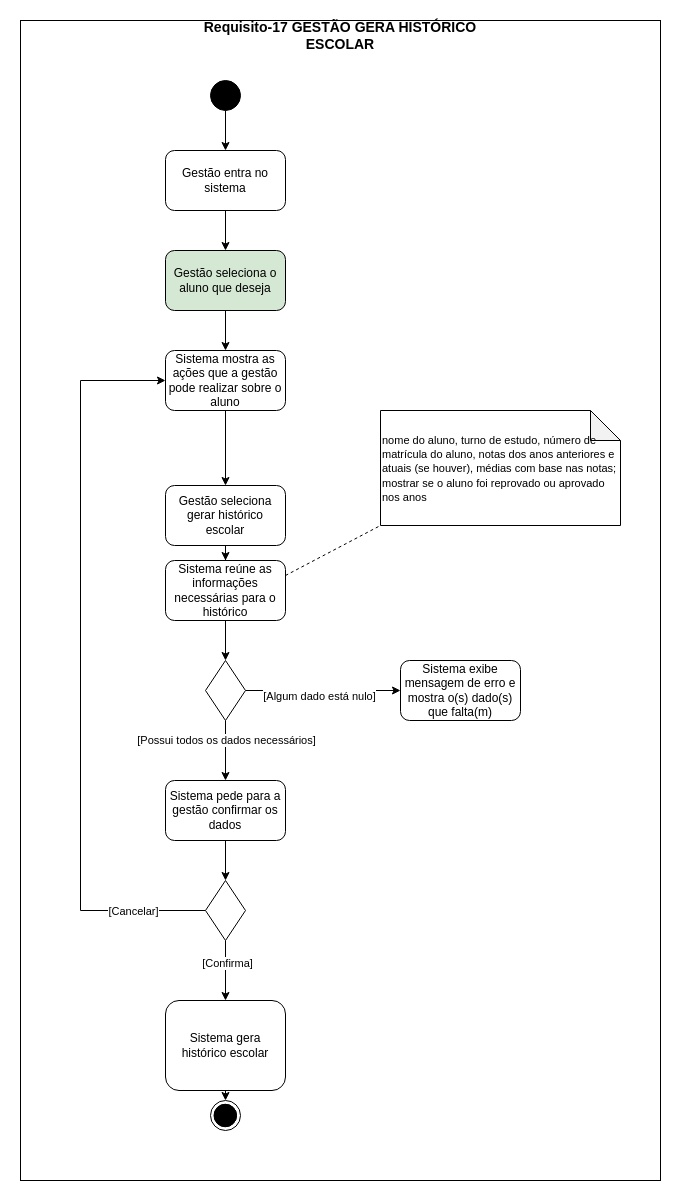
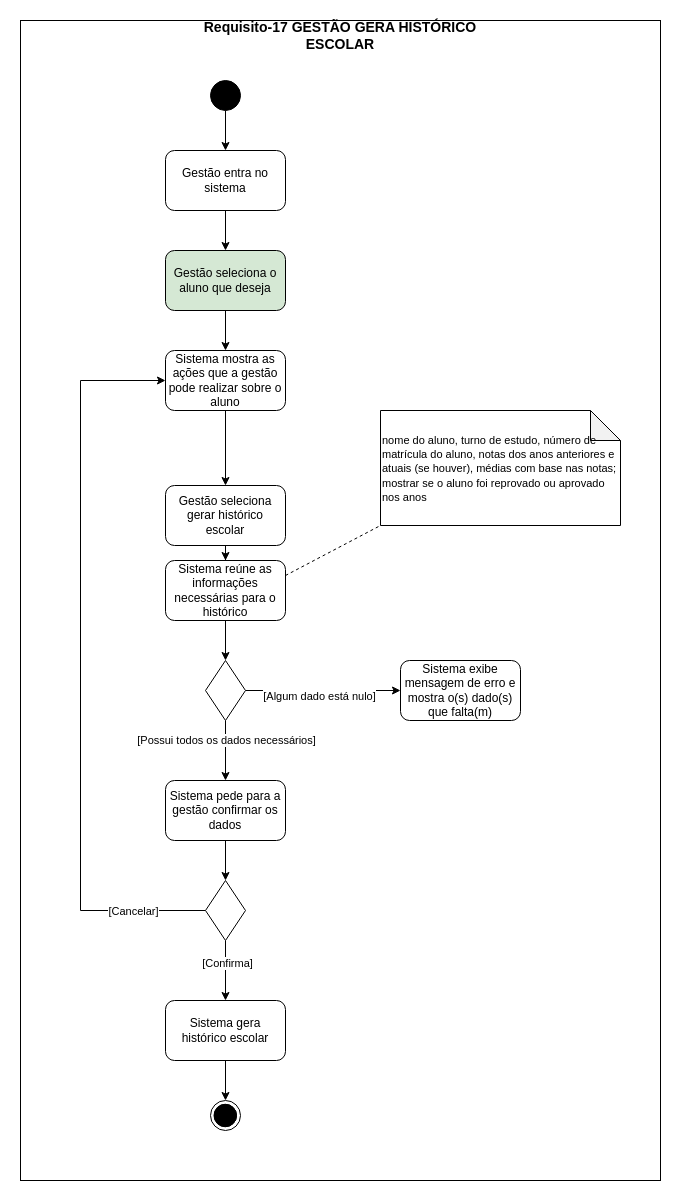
node "Sistema gera histórico escolar": size 120x90 -> 120x60
